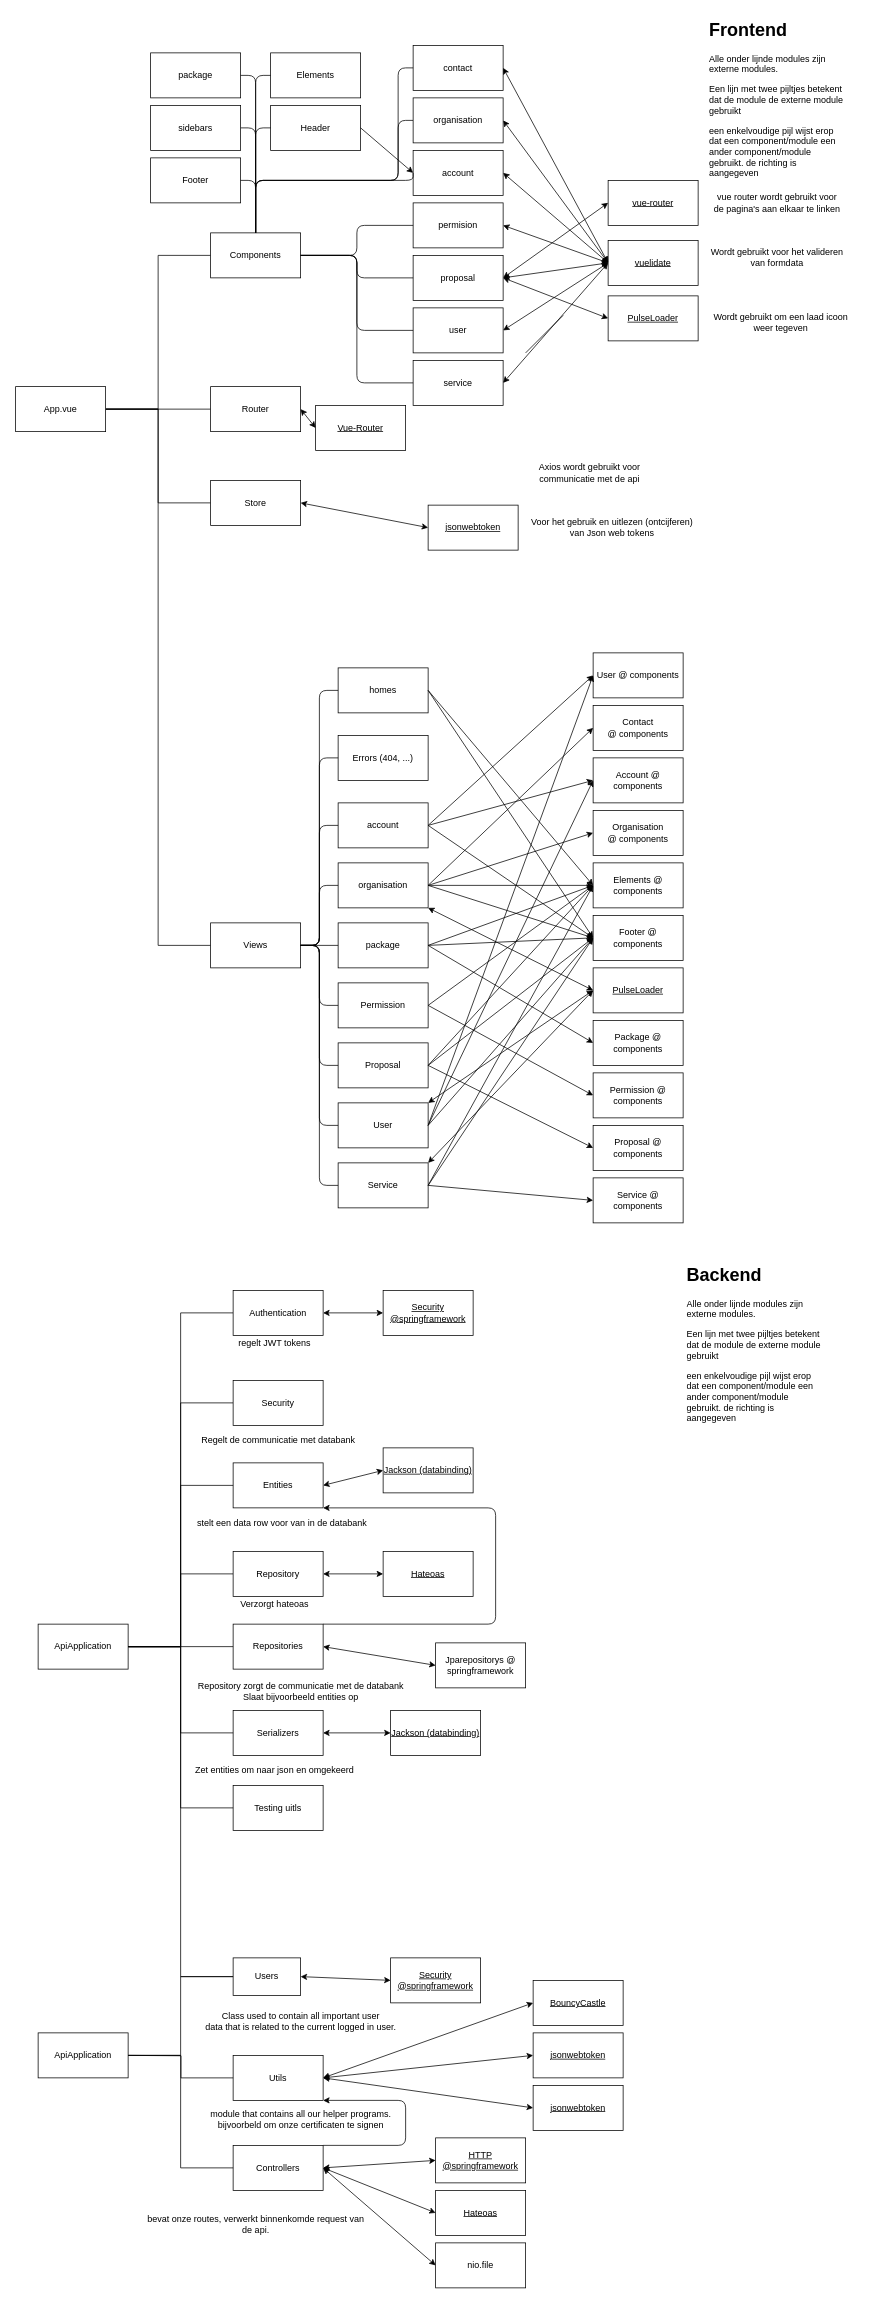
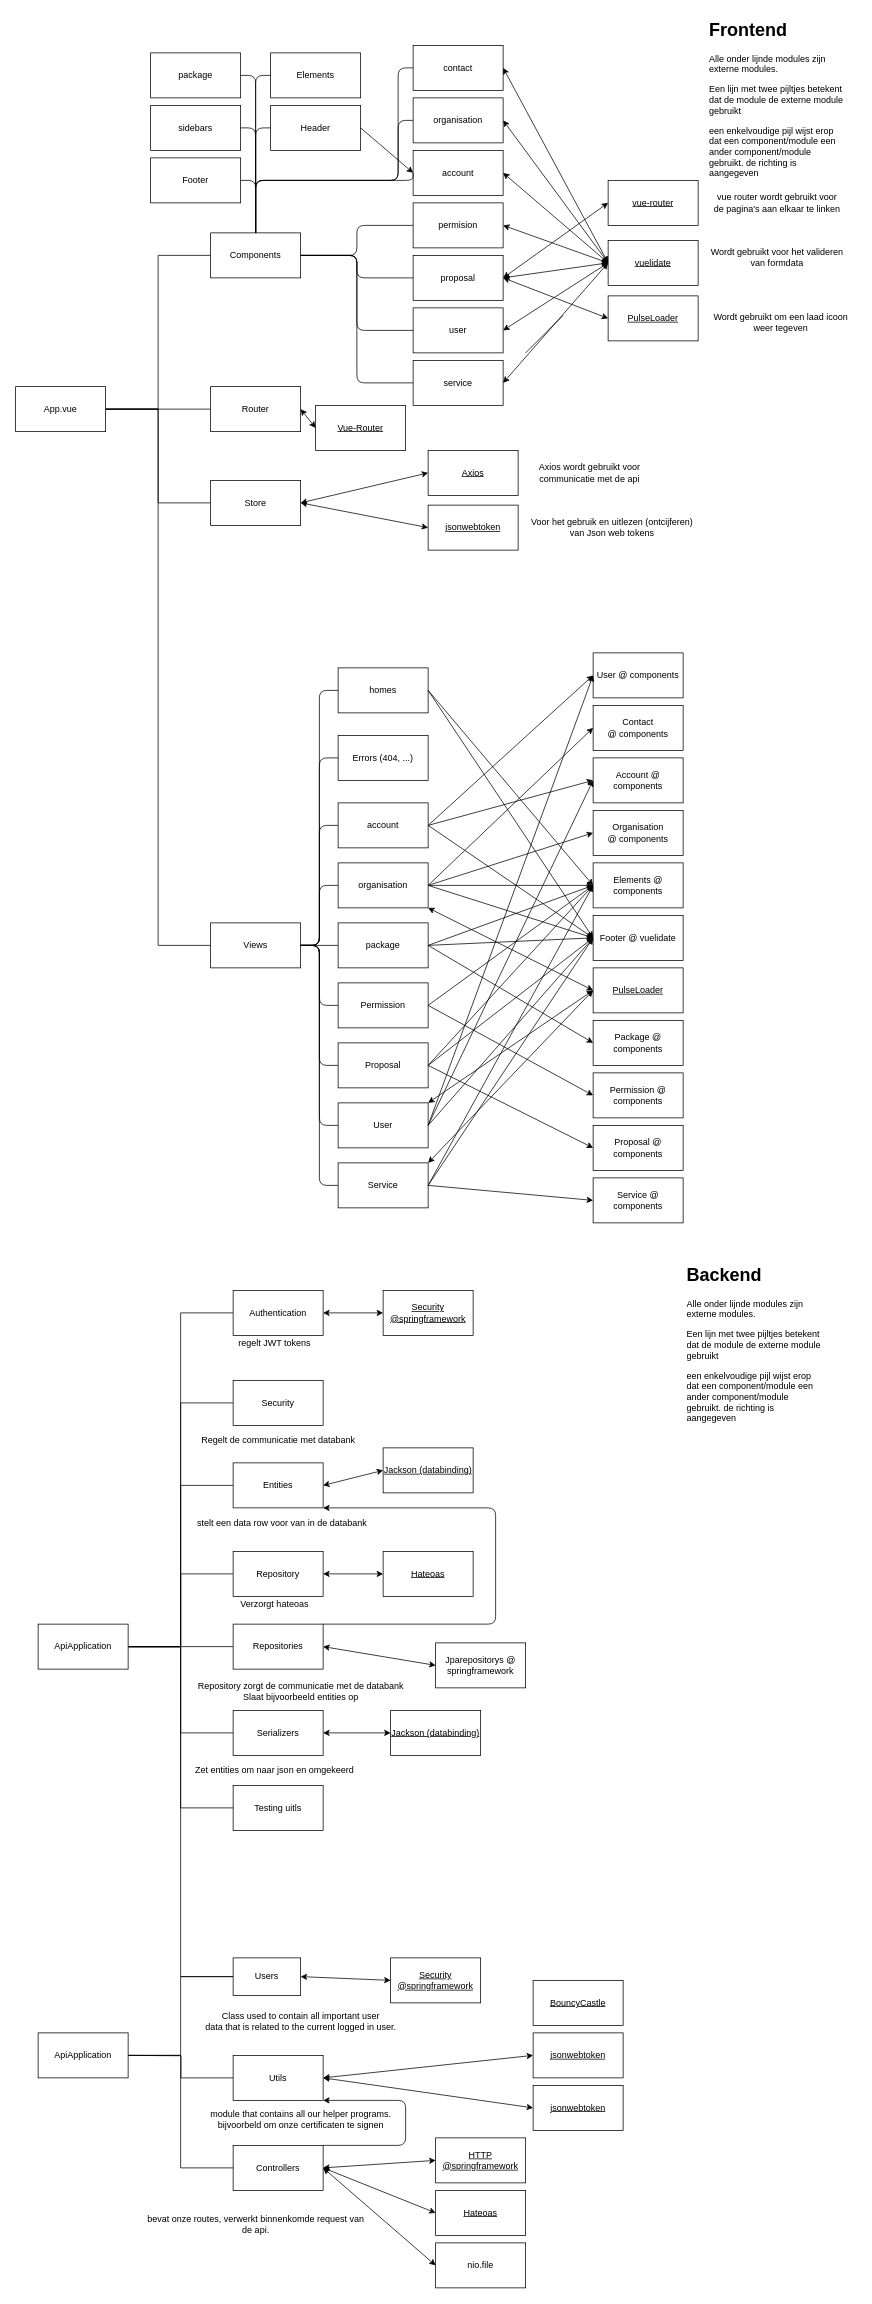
node "Axios": added
edge "Axios" -- "Store": added
node "Footer @ components": label "Footer @ components" -> "Footer @ vuelidate"
edge "BouncyCastle" -- "Utils": removed
